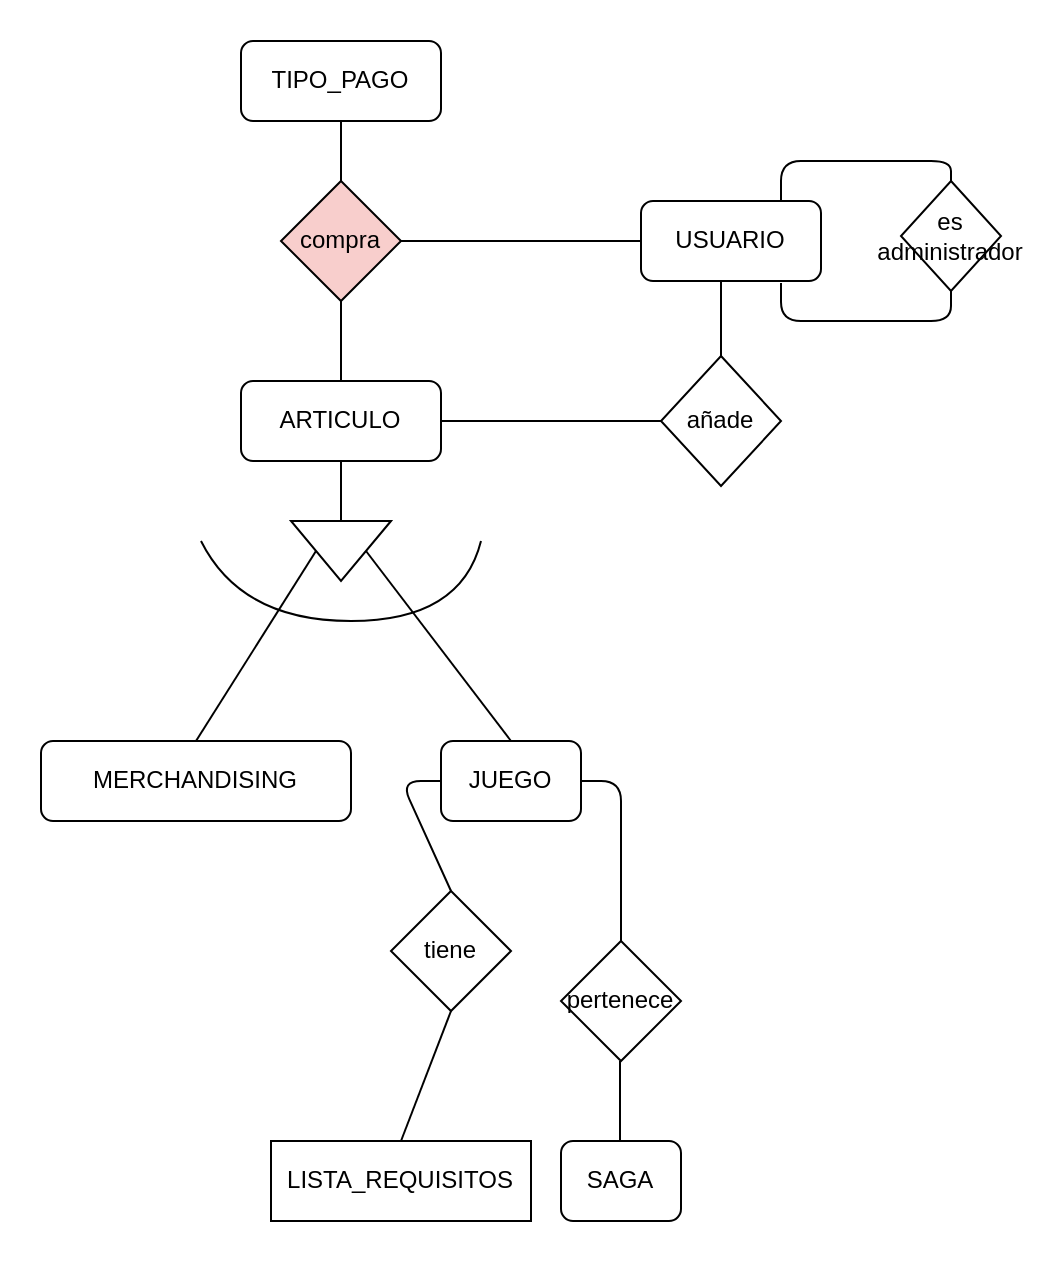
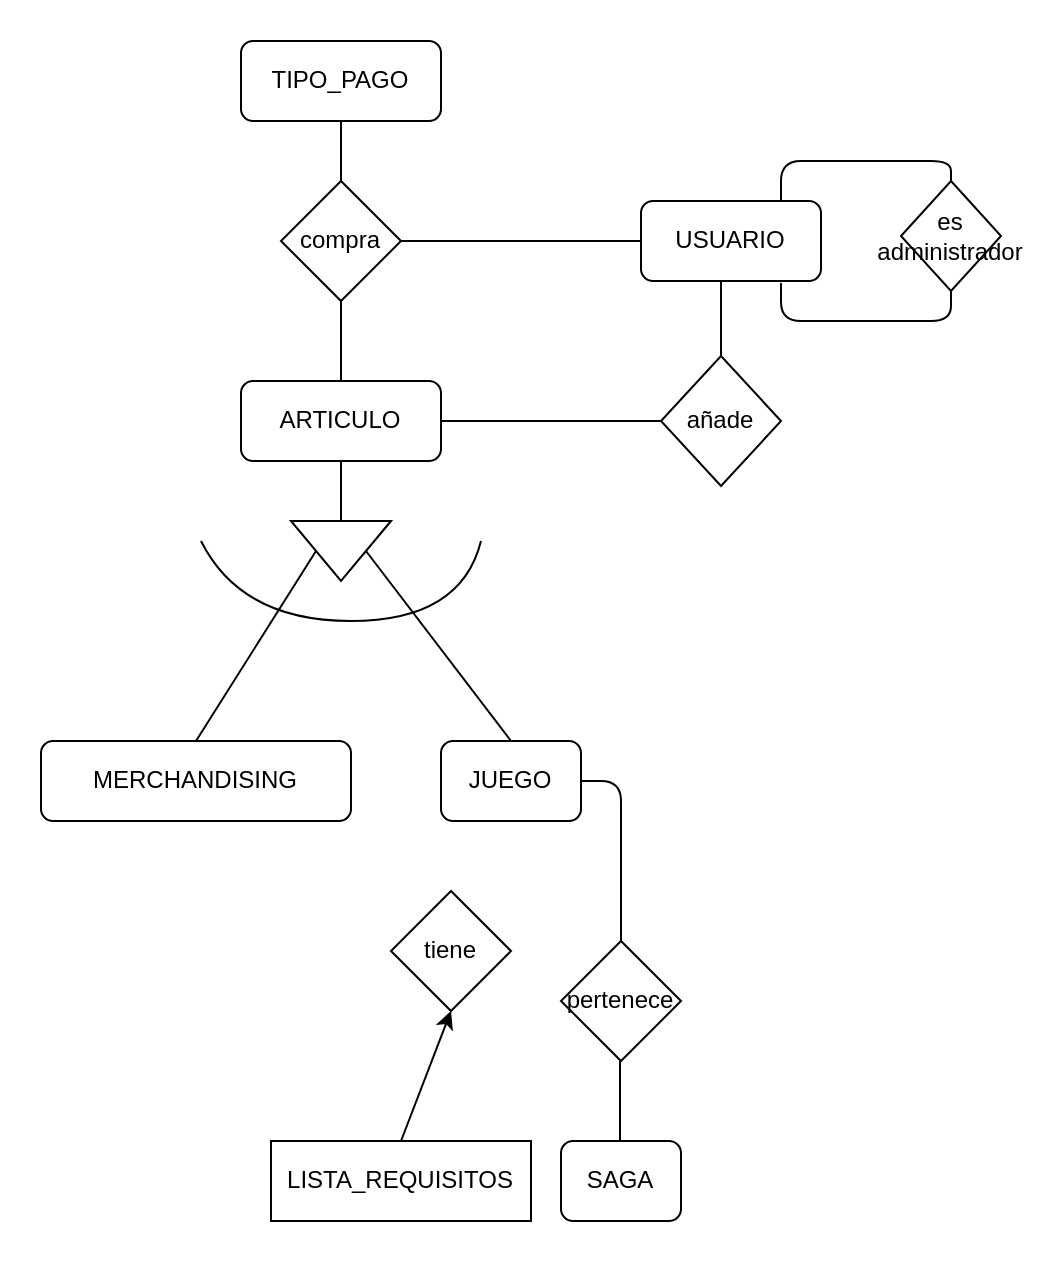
node "compra": fillcolor #f8cecc -> #ffffff
edge "JUEGO" -- "tiene": removed
edge "tiene" -- "LISTA_REQUISITOS": arrowhead none -> classic
